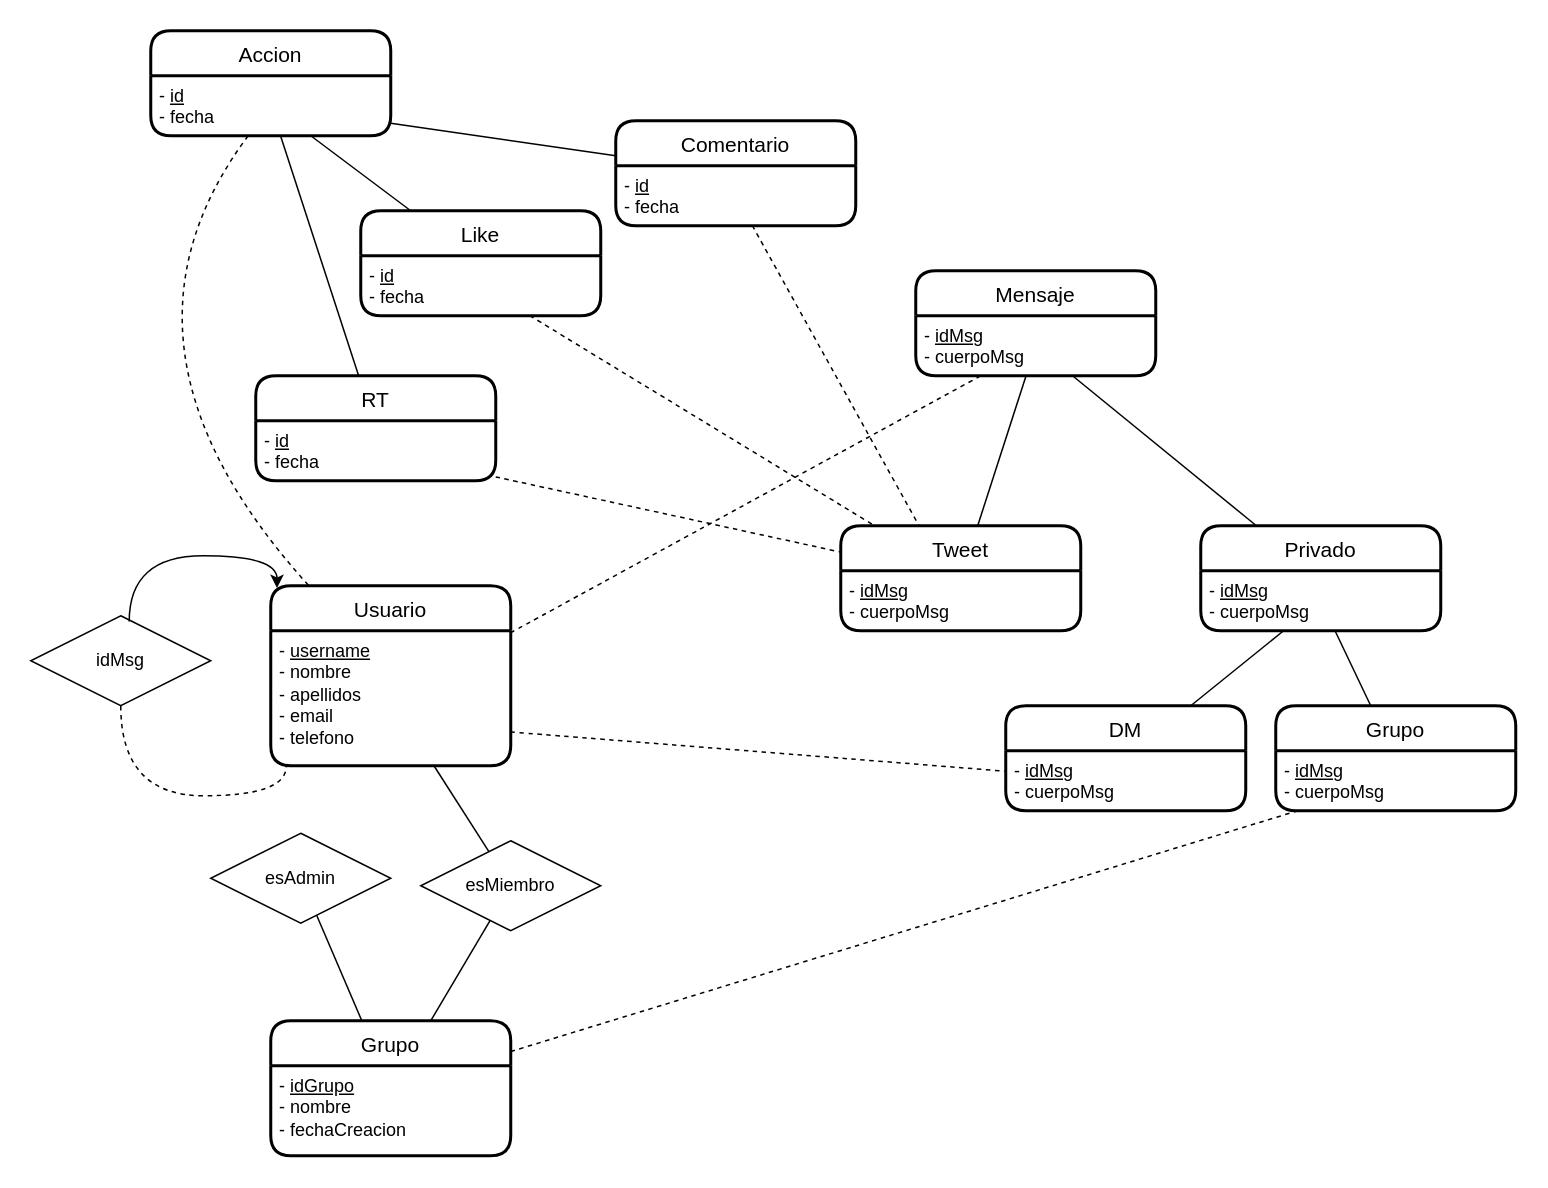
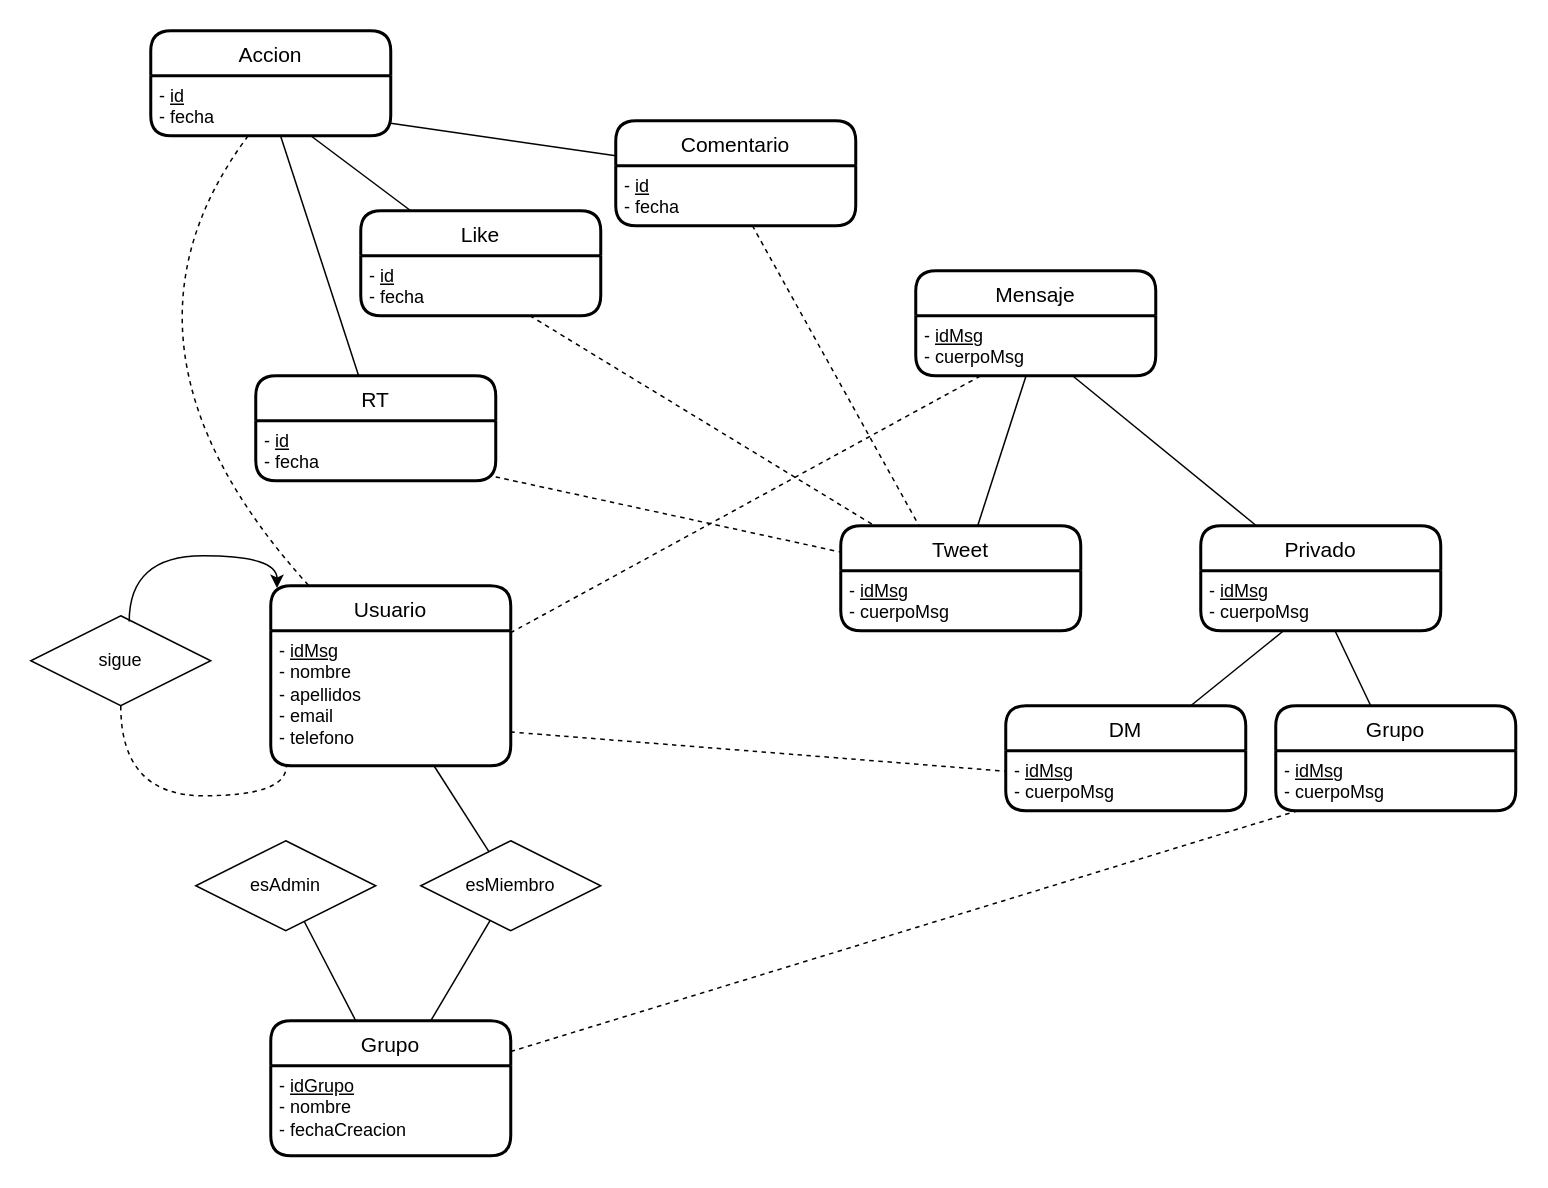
node "idMsg": label "idMsg" -> "sigue"
node "- username - nombre - apellidos - email - telefono": label "- username - nombre - apellidos - email - telefono" -> "- idMsg - nombre - apellidos - email - telefono"
node "esAdmin": moved (301, 878) -> (286, 886)
